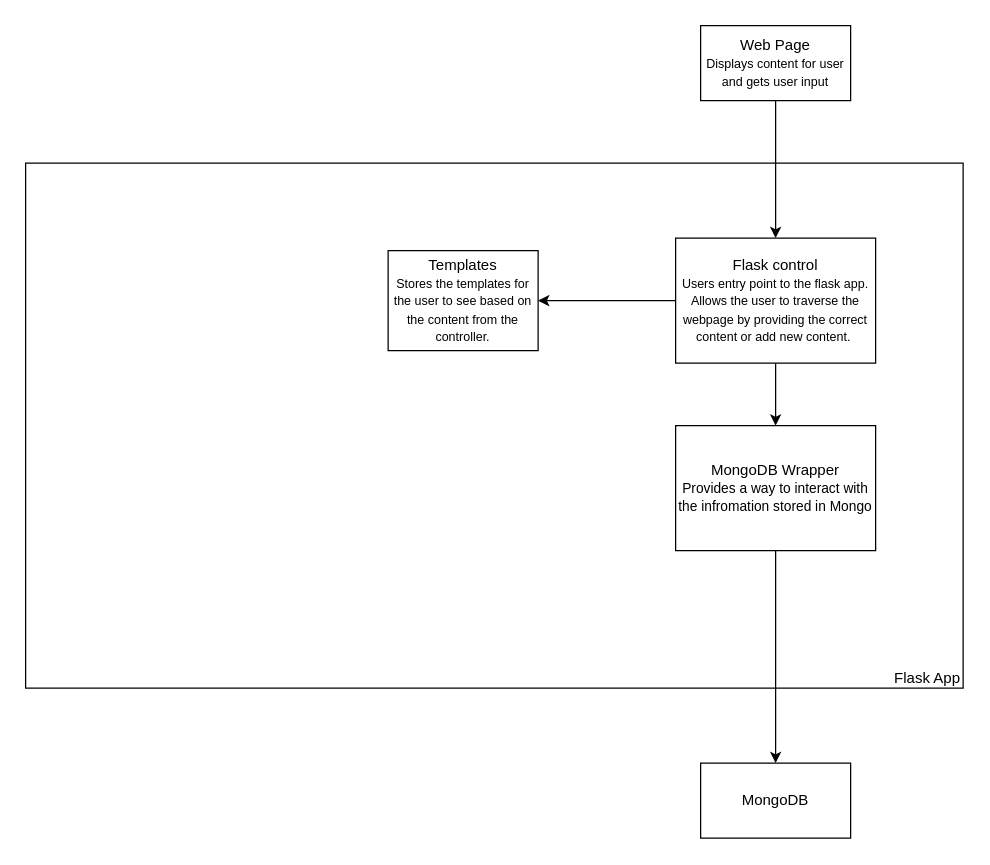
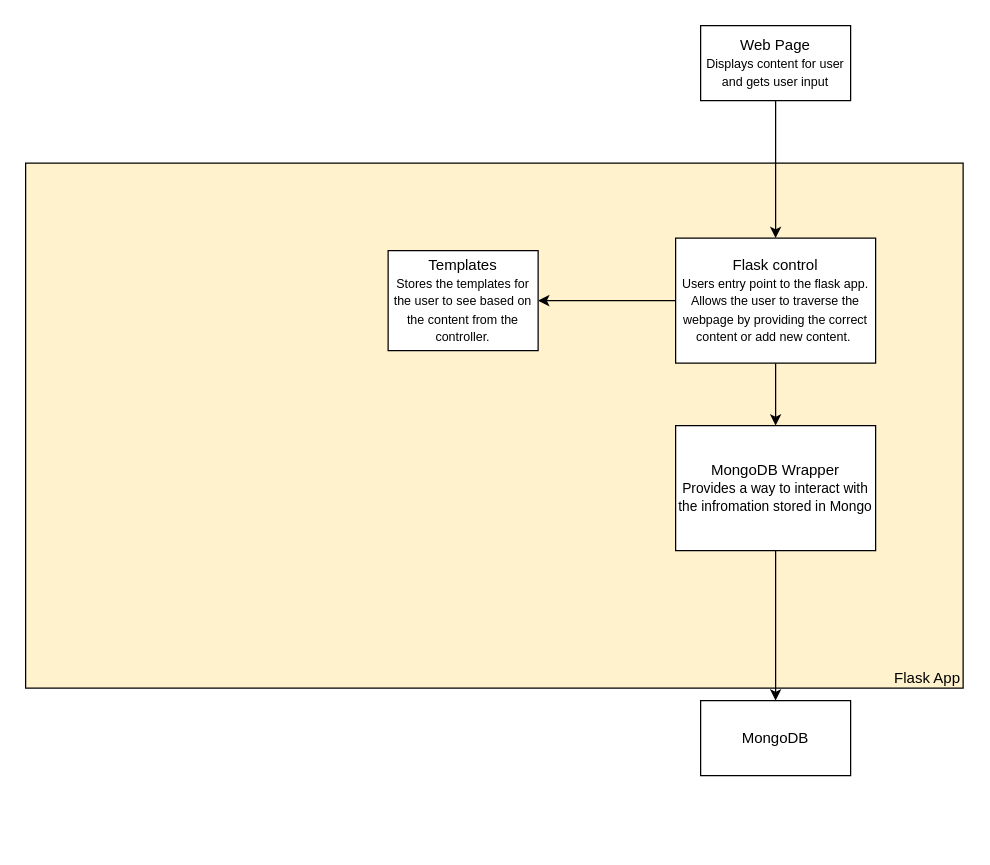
node "Flask App": fillcolor #ffffff -> #fff2cc
node "MongoDB": moved (776, 801) -> (776, 738)
